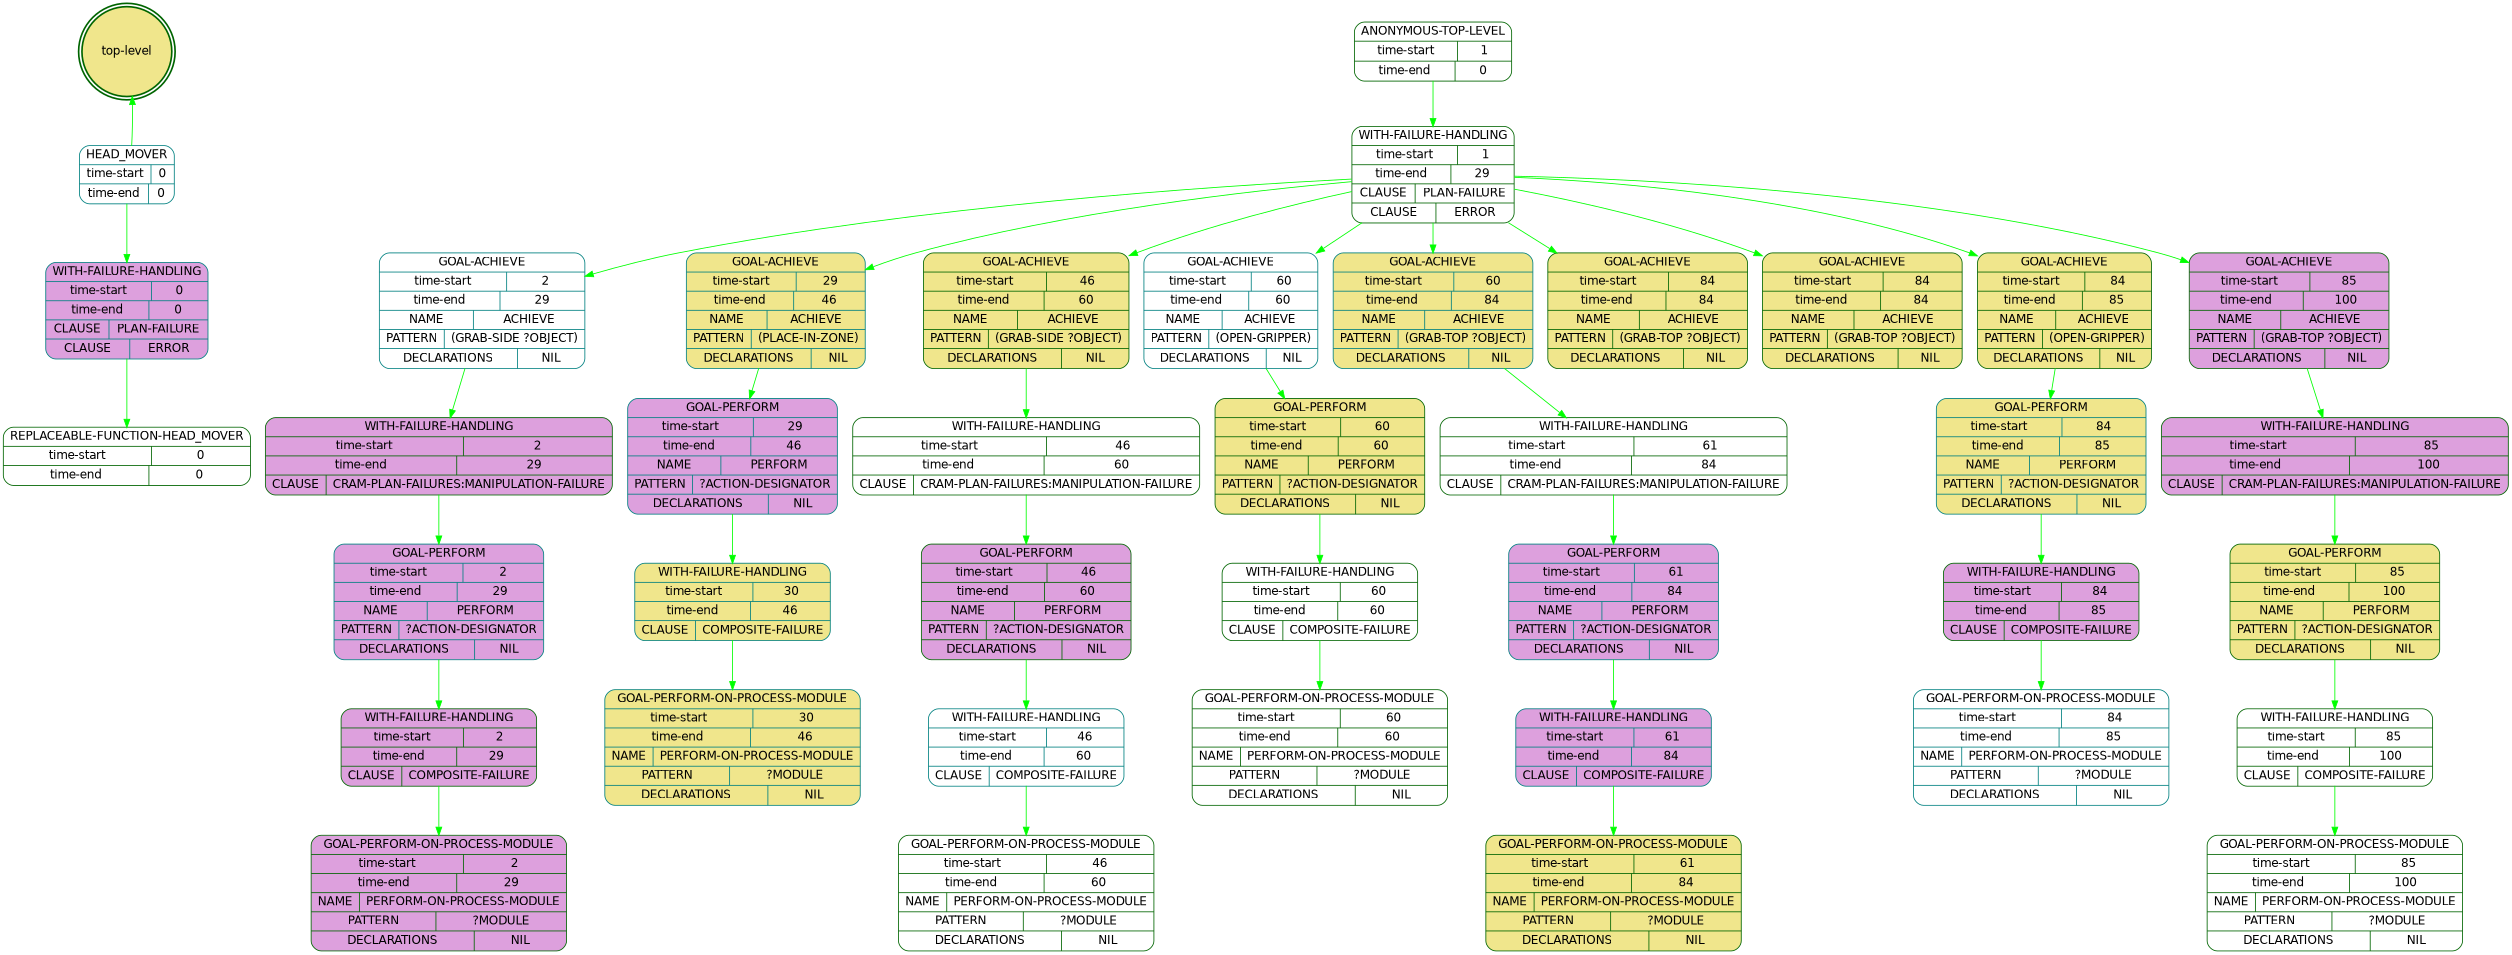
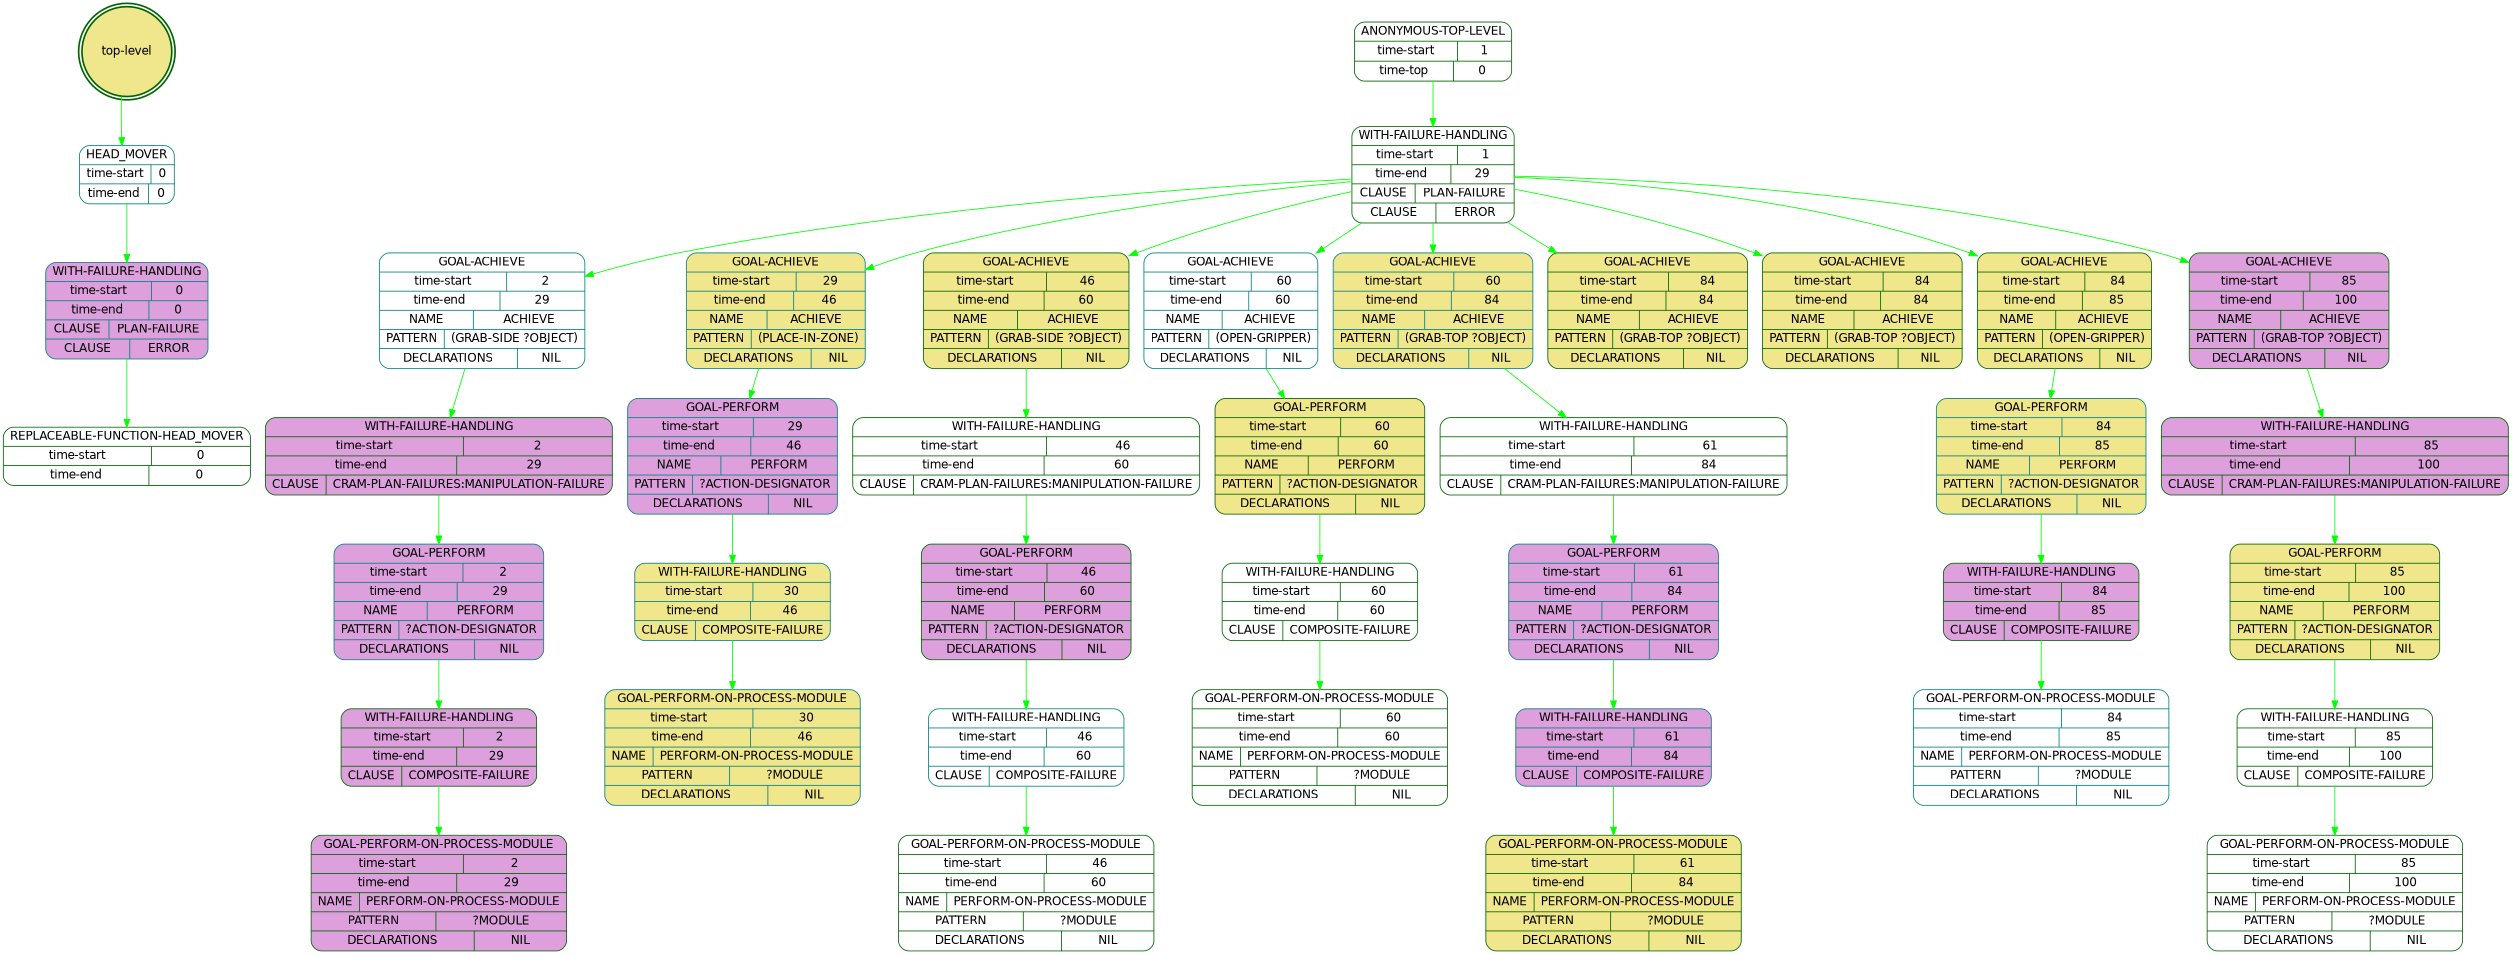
node "ANONYMOUS-TOP-LEVEL": text "time-end" -> "time-top"
edge "HEAD_MOVER" -> "top-level": reversed
